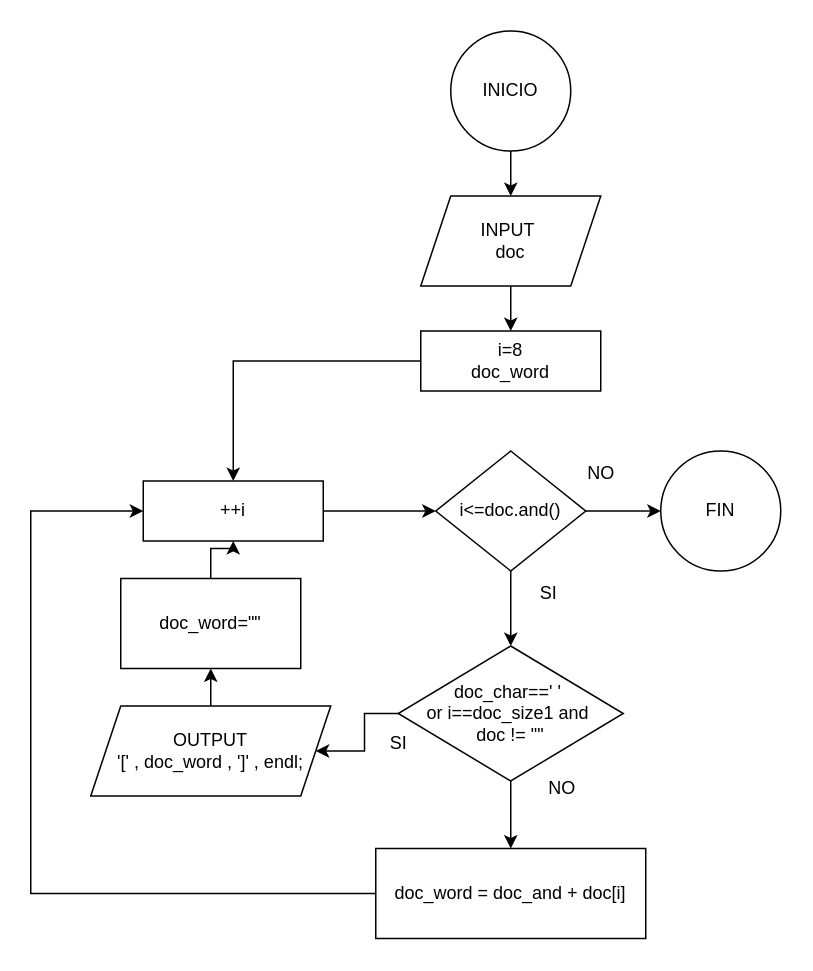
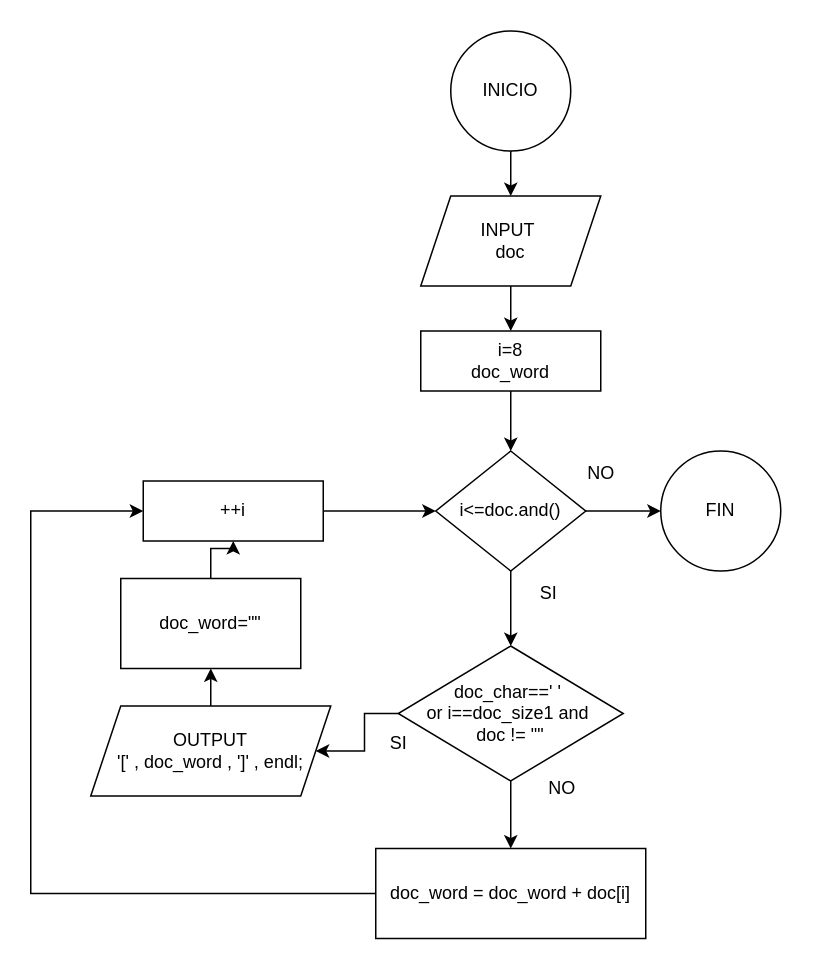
edge "i=8 doc_word" -> "++i": now "i=8 doc_word" -> "i<=doc.and()"
node "doc_word = doc_and + doc[i]": label "doc_word = doc_and + doc[i]" -> "doc_word = doc_word + doc[i]"
